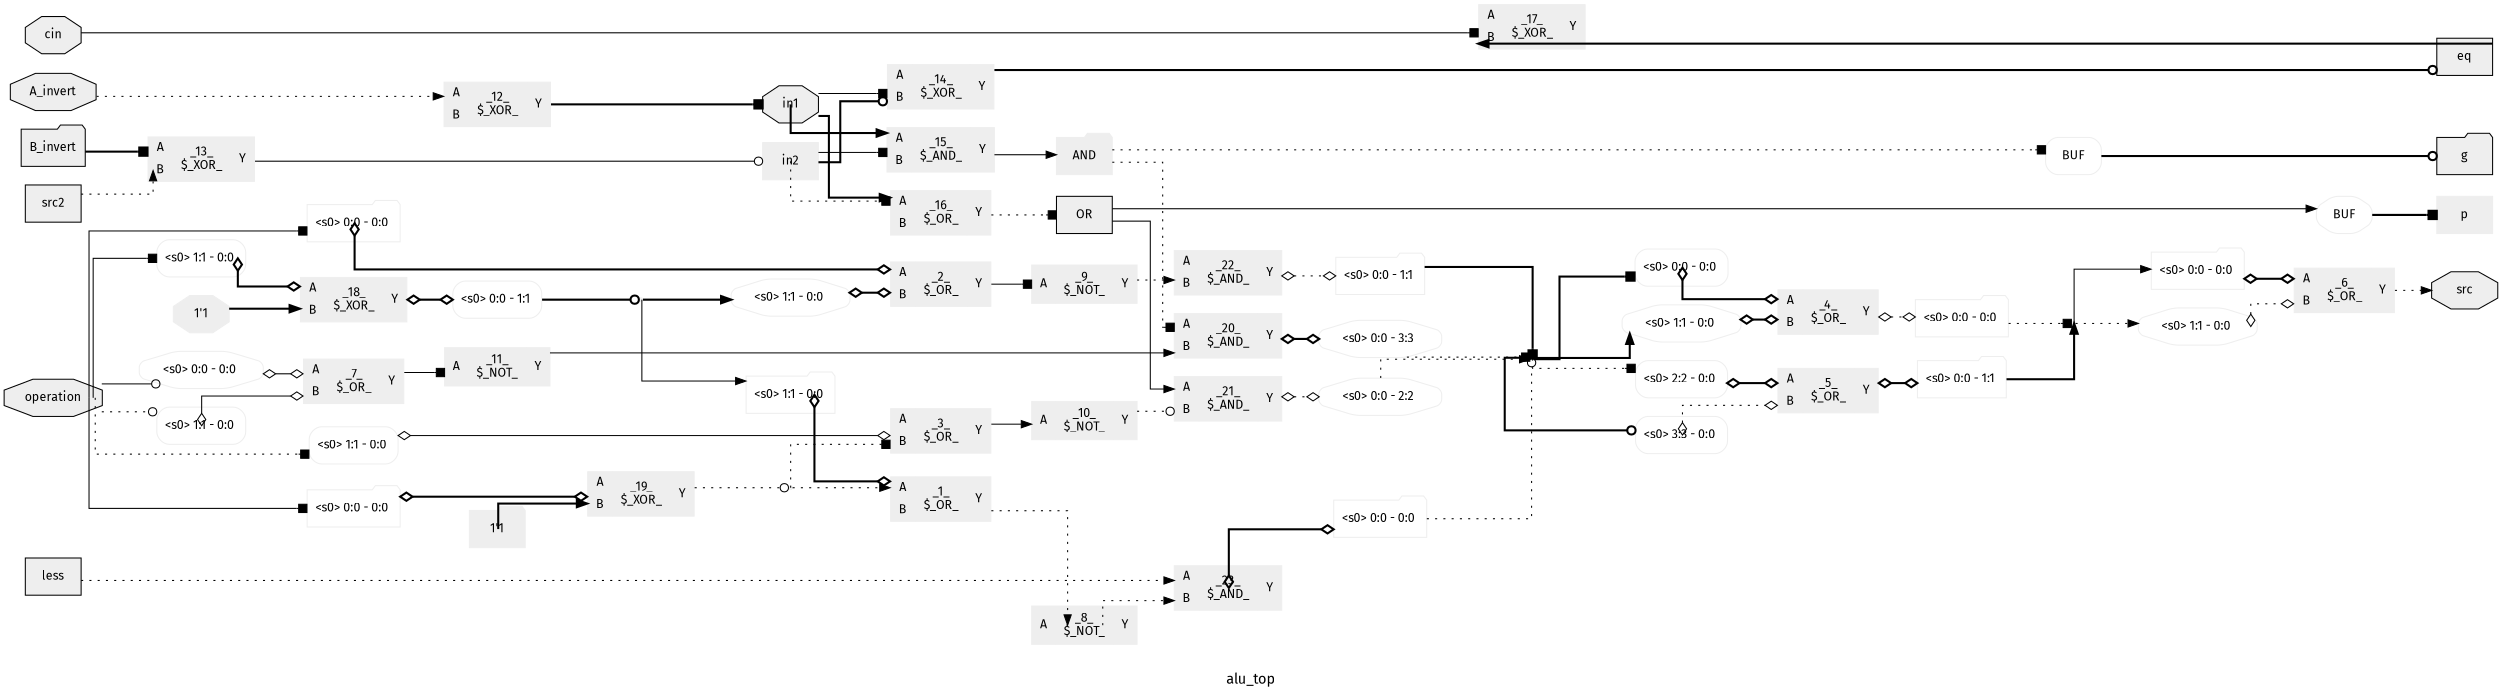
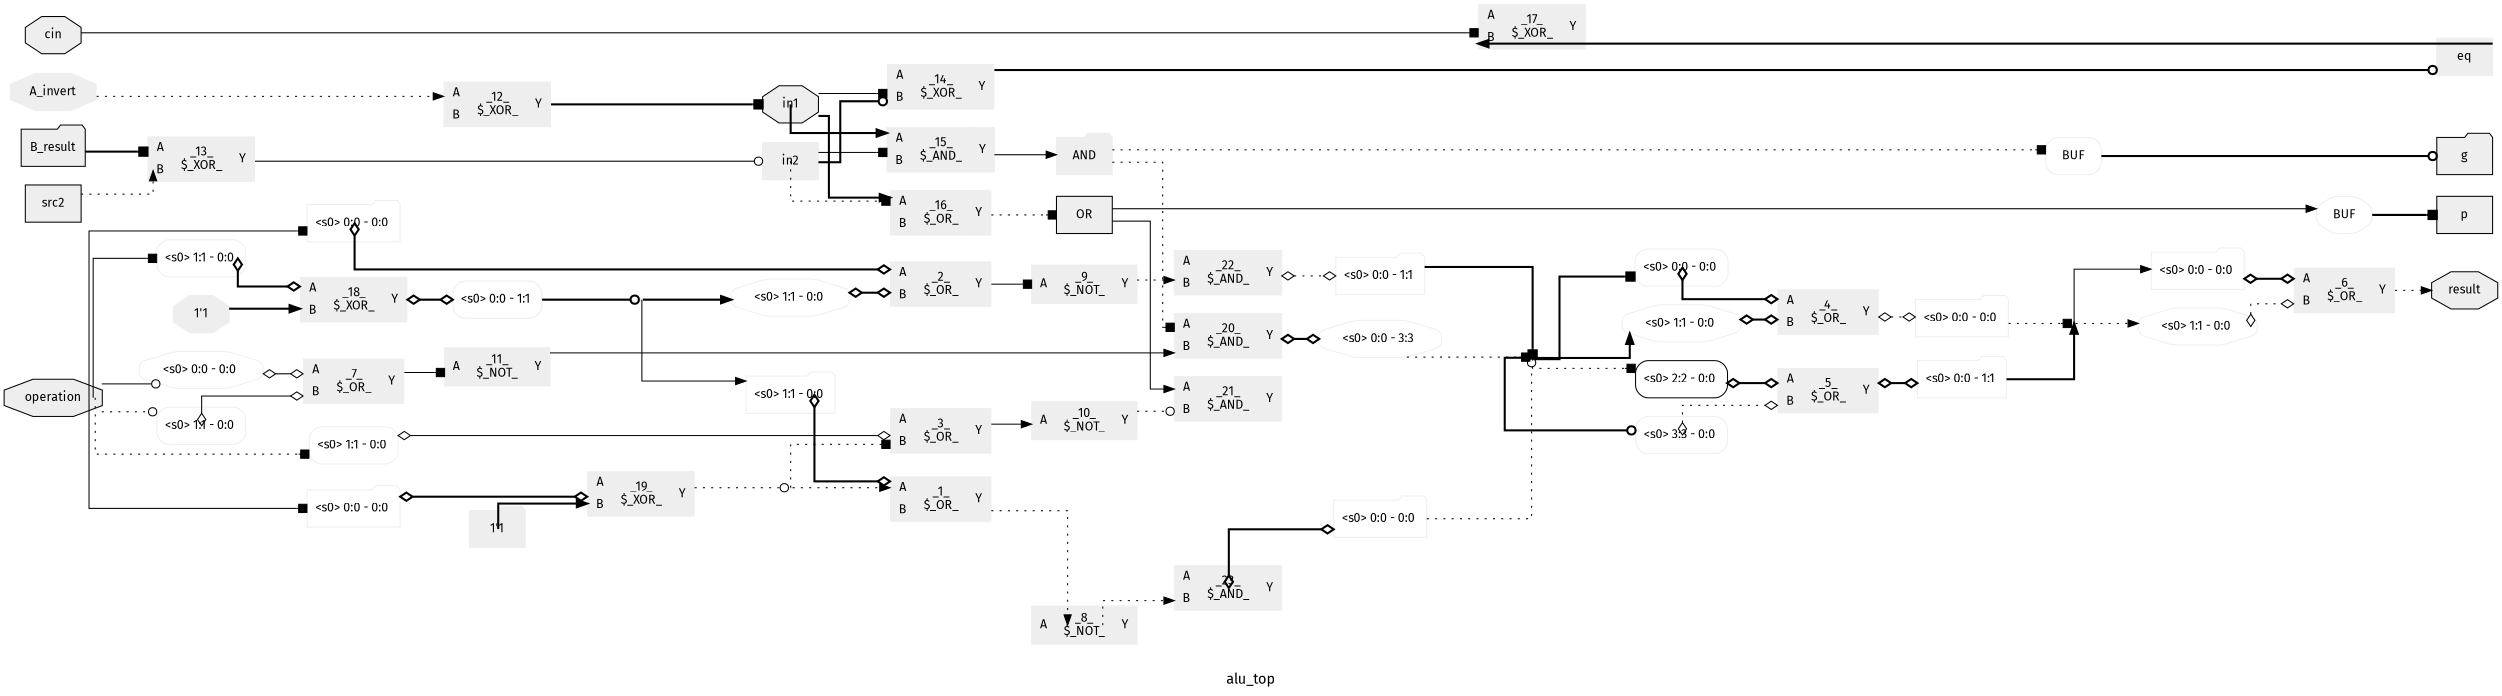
node "eq": color black -> #eeeeee
node "A_invert": color black -> #eeeeee
node "B_invert": label "B_invert" -> "B_result"
node "p": color #eeeeee -> black
node "src": label "src" -> "result"
node "<s0> 2:2 - 0:0": color #eeeeee -> black
node "<s0> 0:0 - 2:2": removed
node "less": removed
